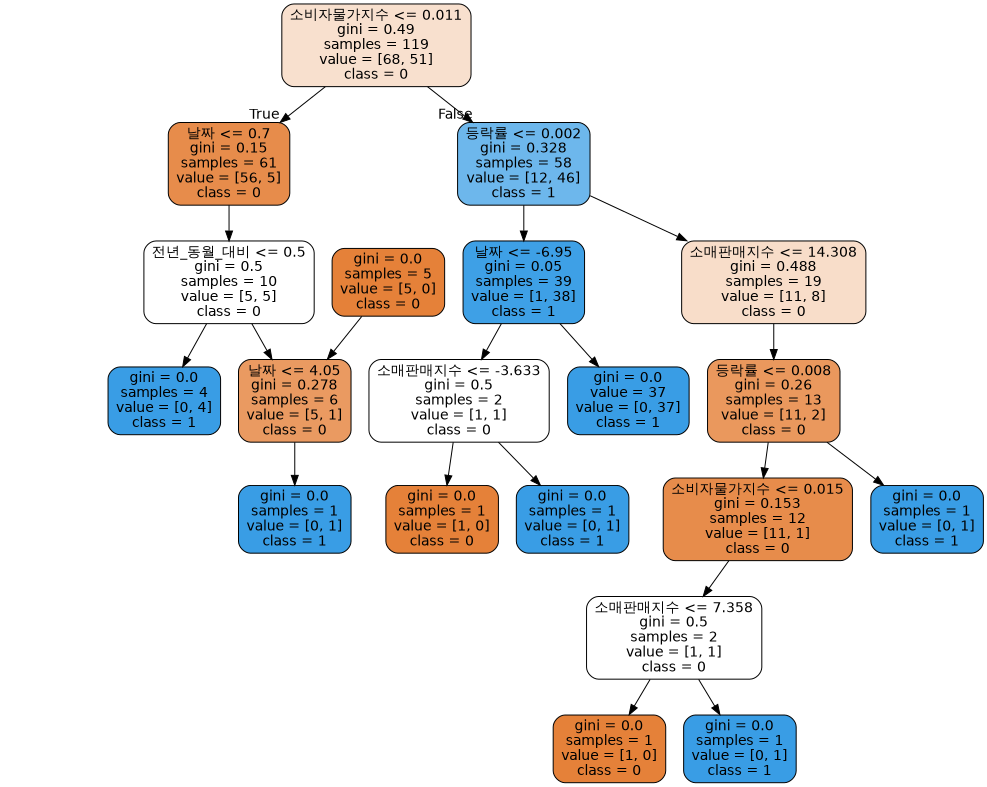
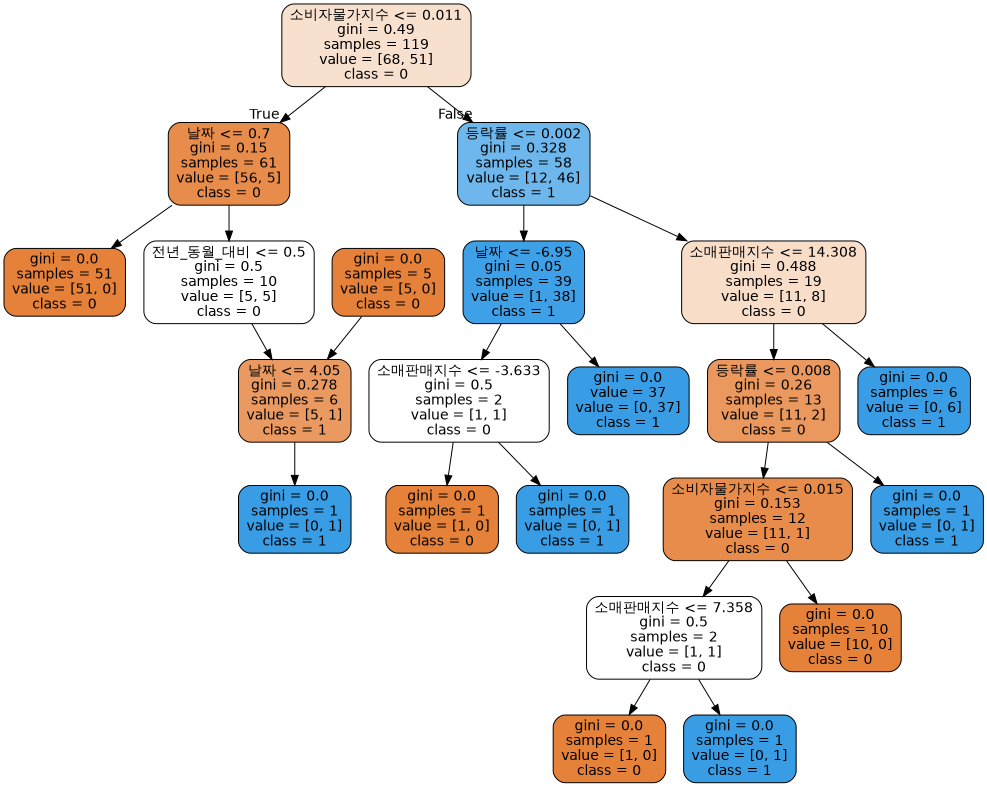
node "gini = 0.0 samples = 51 value = [51, 0] class = 0": added
node "gini = 0.0 samples = 4 value = [0, 4] class = 1": removed
node "날짜 <= 4.05 gini = 0.278 samples = 6 value = [5, 1] class = 0": label "날짜 <= 4.05 gini = 0.278 samples = 6 value = [5, 1] class = 0" -> "날짜 <= 4.05 gini = 0.278 samples = 6 value = [5, 1] class = 1"
node "gini = 0.0 samples = 6 value = [0, 6] class = 1": added
node "gini = 0.0 samples = 10 value = [10, 0] class = 0": added
